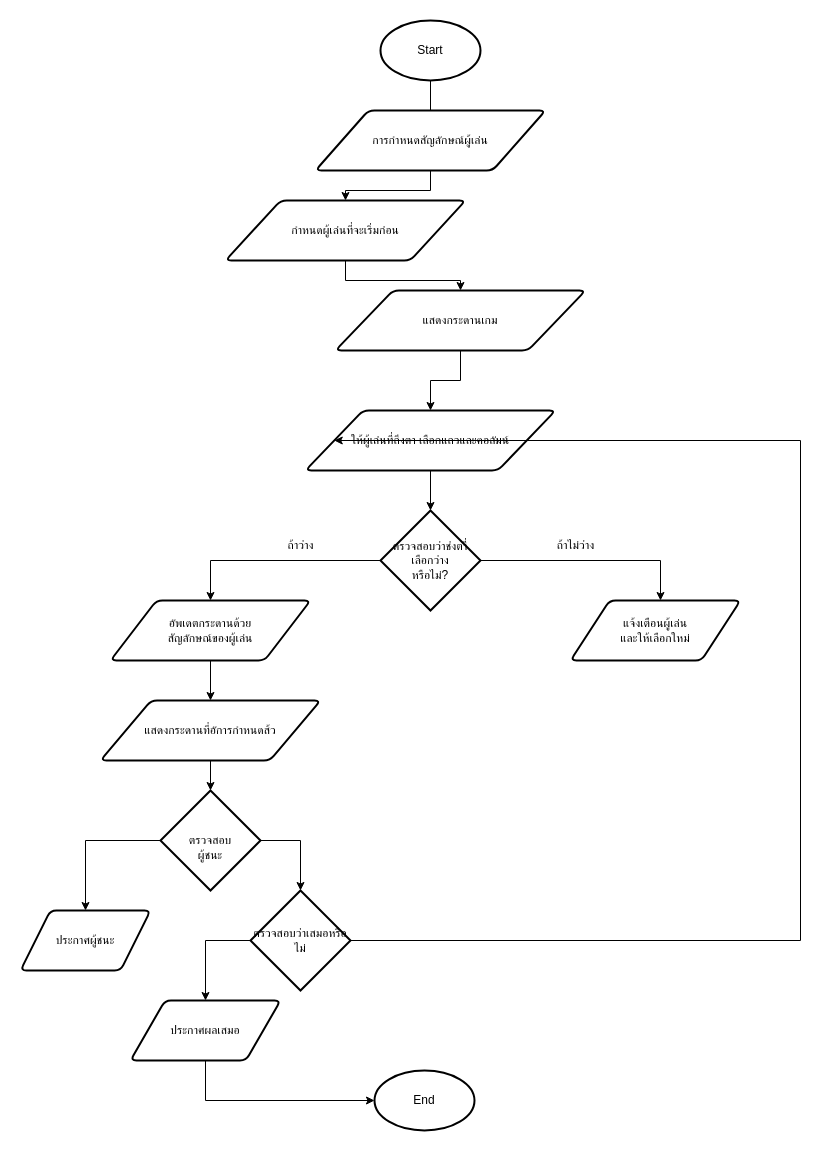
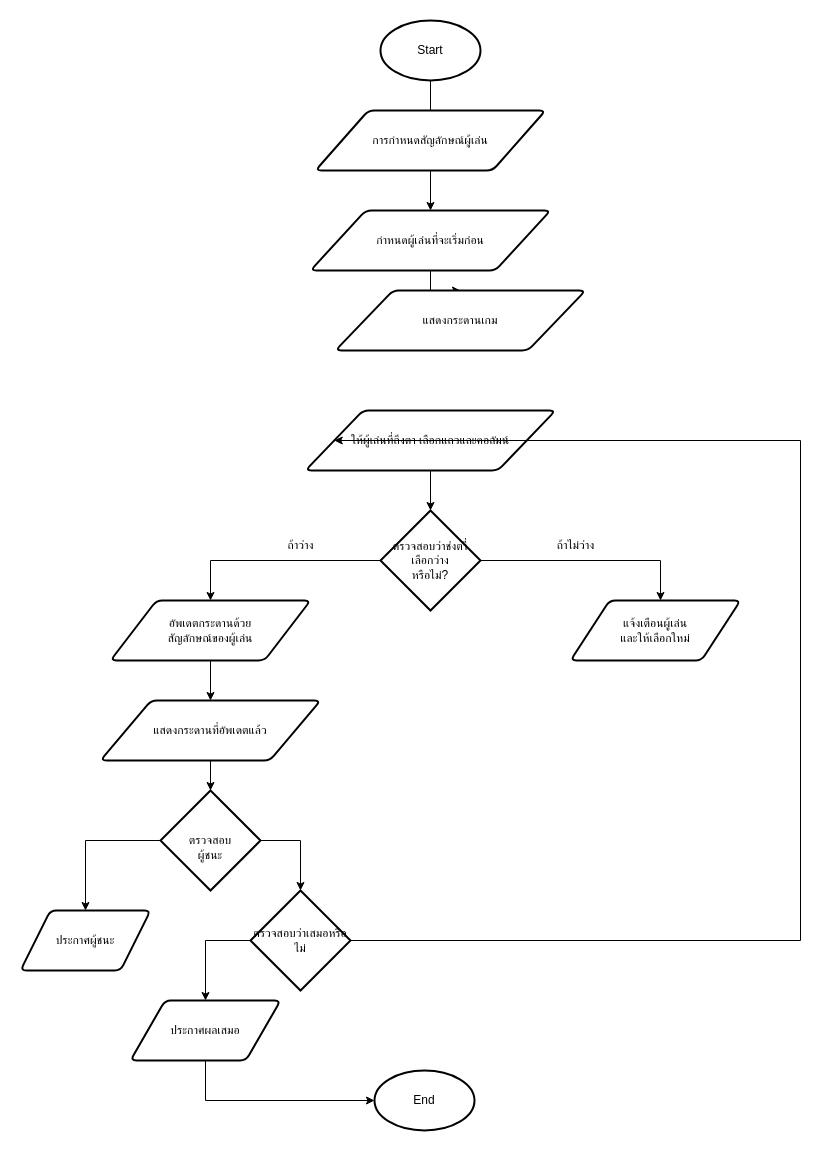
node "กำหนดผู้เล่นที่จะเริ่มก่อน": moved (346, 231) -> (431, 241)
edge "แสดงกระดานเกม" -> "ให้ผู้เล่นที่ถึงตา เลือกแถวและคอลัมน์": removed
node "แสดงกระดานที่อัการกำหนดส้ว": label "แสดงกระดานที่อัการกำหนดส้ว" -> "แสดงกระดานที่อัพเดตแล้ว"
